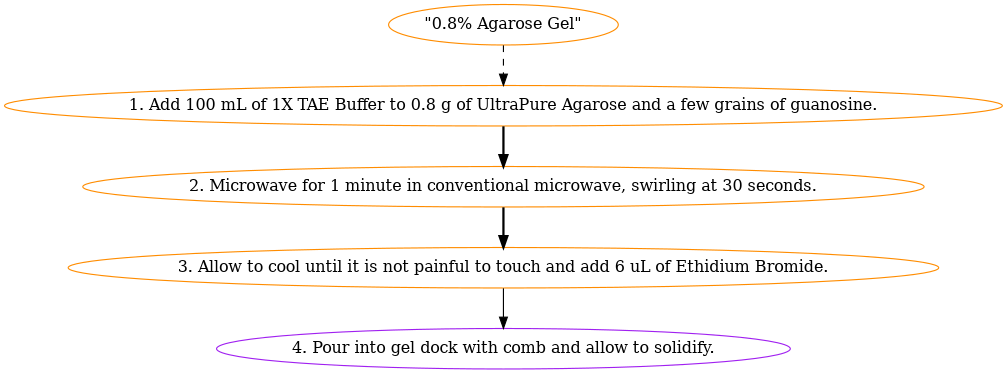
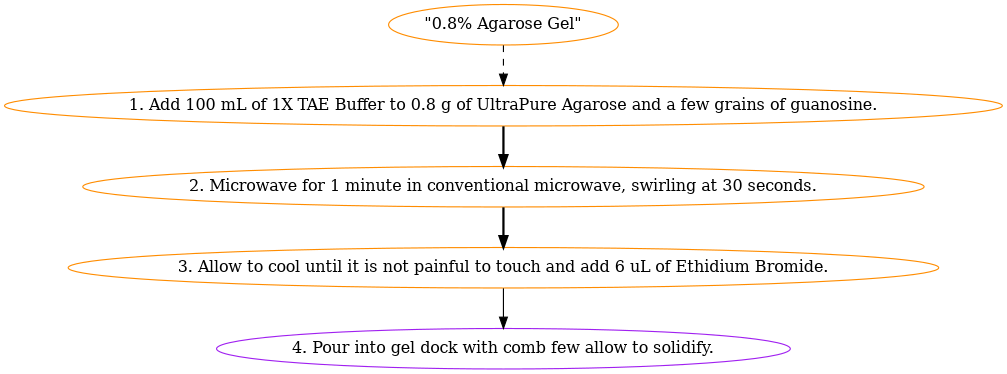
node "4. Pour into gel dock with comb and allow to solidify.": label "4. Pour into gel dock with comb and allow to solidify." -> "4. Pour into gel dock with comb few allow to solidify."
